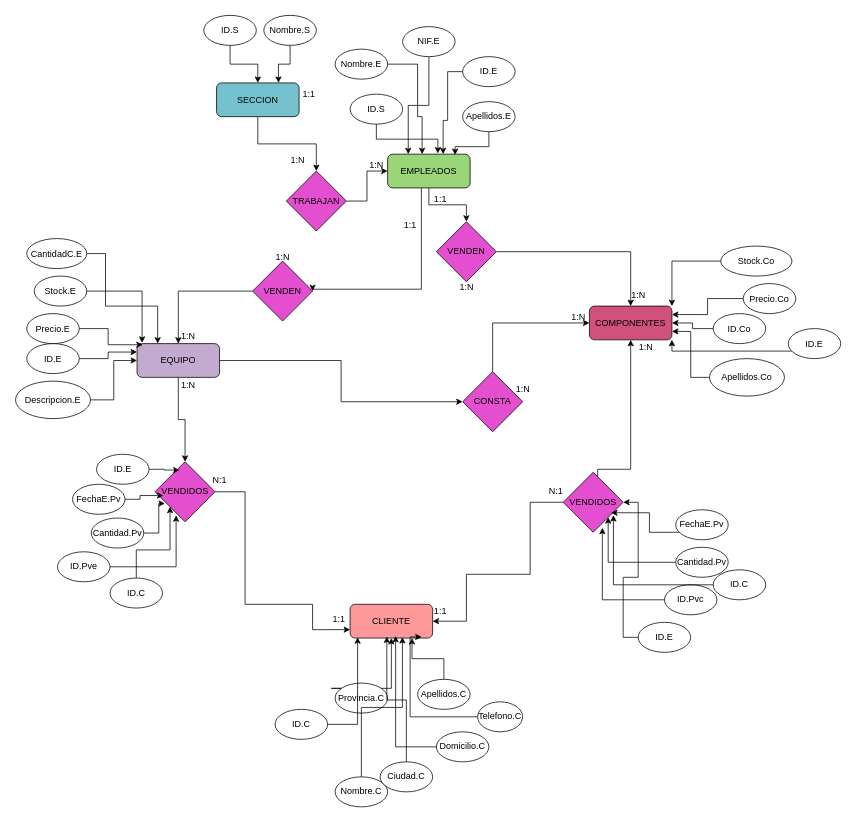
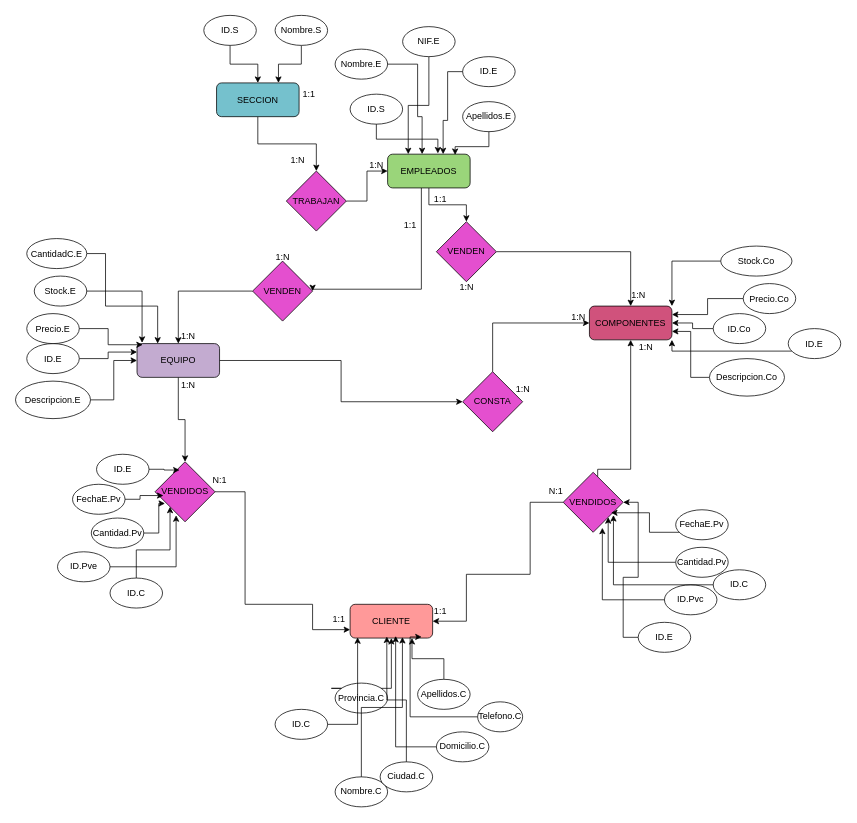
node "Nombre.S": moved (290, 30) -> (301, 30)
node "Apellidos.Co": label "Apellidos.Co" -> "Descripcion.Co"
